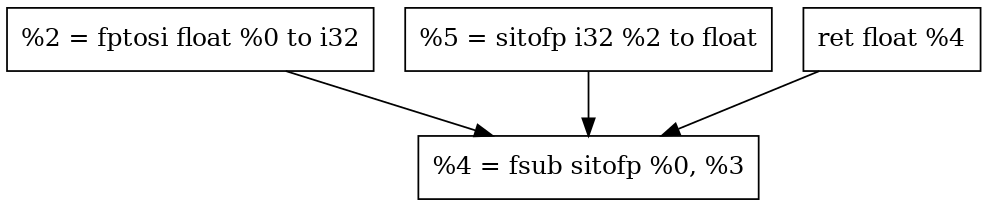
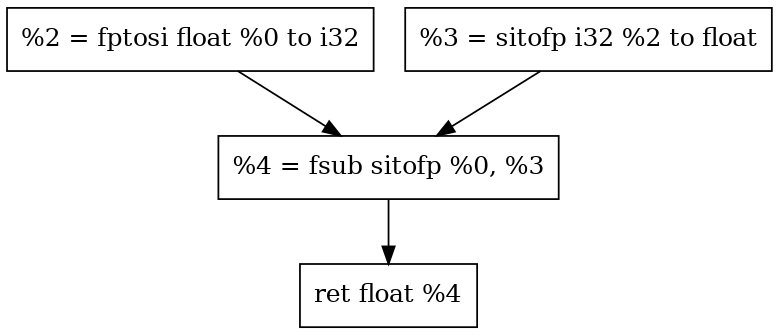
node "%5 = sitofp i32 %2 to float": label "%5 = sitofp i32 %2 to float" -> "%3 = sitofp i32 %2 to float"
edge "ret float %4" -> "%4 = fsub sitofp %0, %3": reversed
